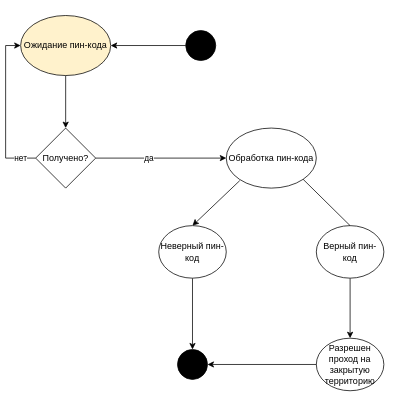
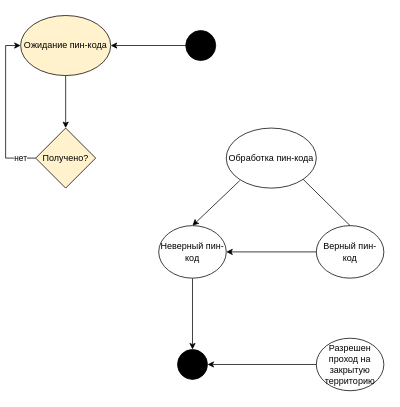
node "Получено?": fillcolor #ffffff -> #fff2cc
edge "Получено?" -> "Обработка пин-кода": removed, label "да"
edge "Верный пин-код" -> "Разрешен проход на закрытую территорию": now "Верный пин-код" -> "Неверный пин-код"
